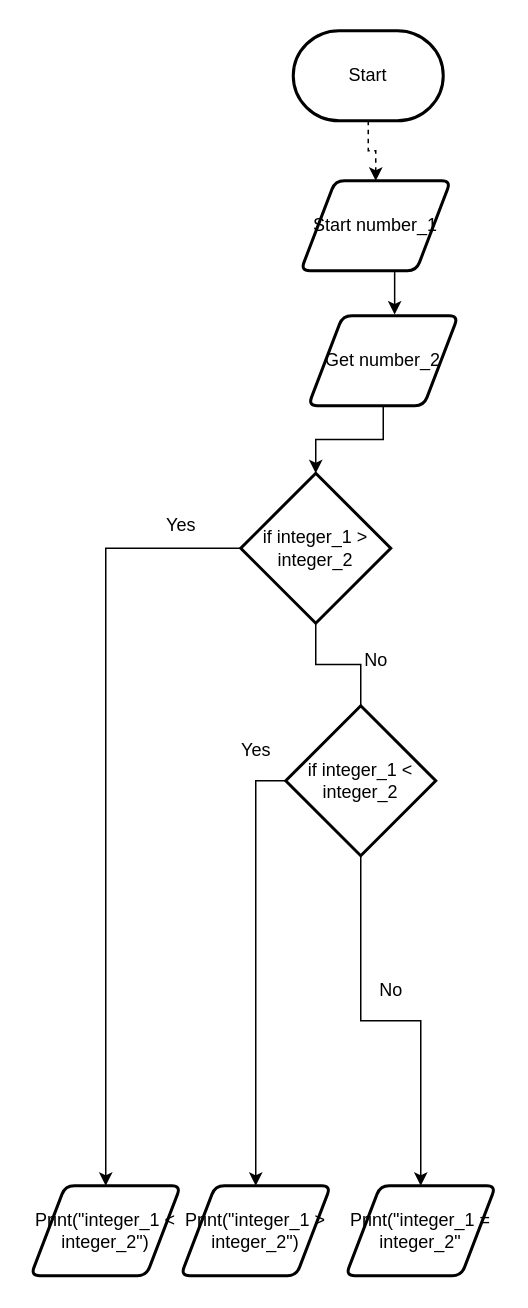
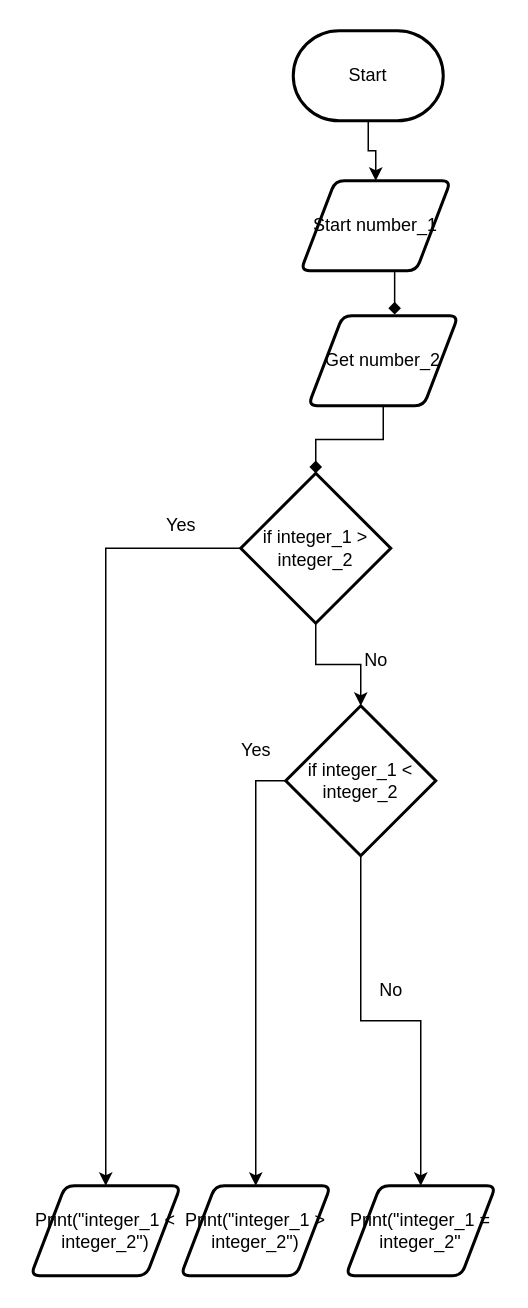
edge "Start" -> "Start number_1": style dashed -> solid
edge "Start number_1" -> "Get number_2": arrowhead classic -> diamond
edge "Get number_2" -> "if integer_1 > integer_2": arrowhead classic -> diamond
edge "if integer_1 > integer_2" -- "if integer_1 < integer_2": arrowhead none -> classic
